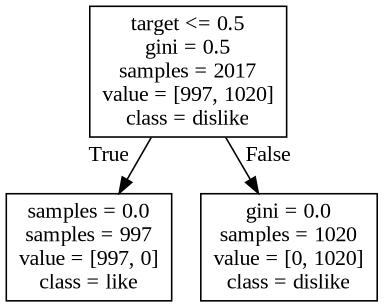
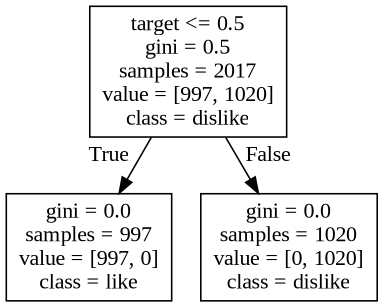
node "samples = 0.0 samples = 997 value = [997, 0] class = like": label "samples = 0.0 samples = 997 value = [997, 0] class = like" -> "gini = 0.0 samples = 997 value = [997, 0] class = like"
